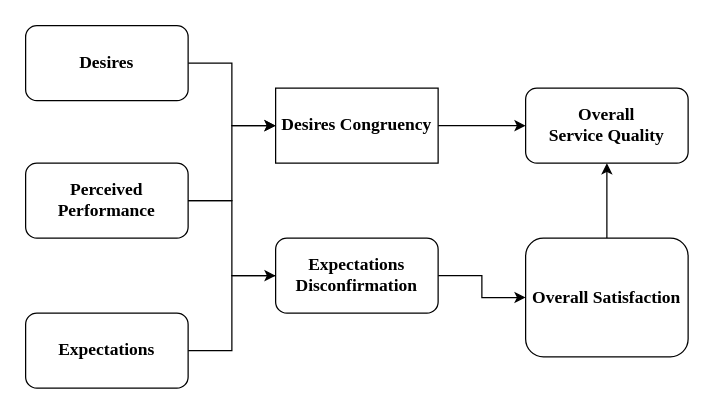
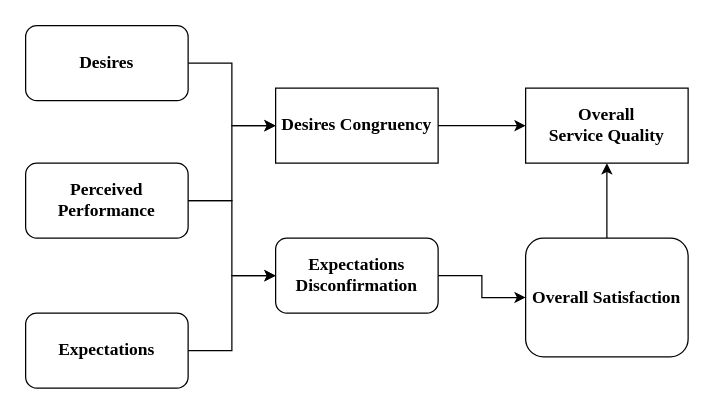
node "Overall Service Quality": shape rounded rectangle -> rectangle
edge "Perceived Performance" -- "Expectations Disconfirmation": arrowhead none -> classic
